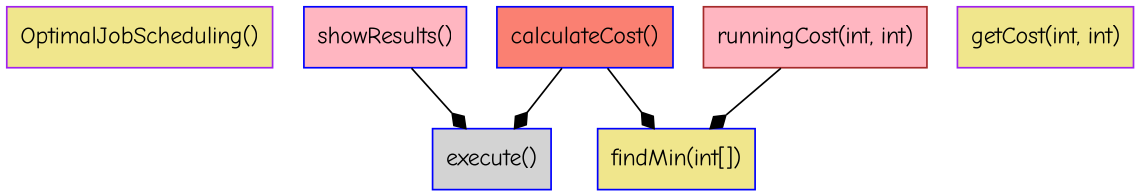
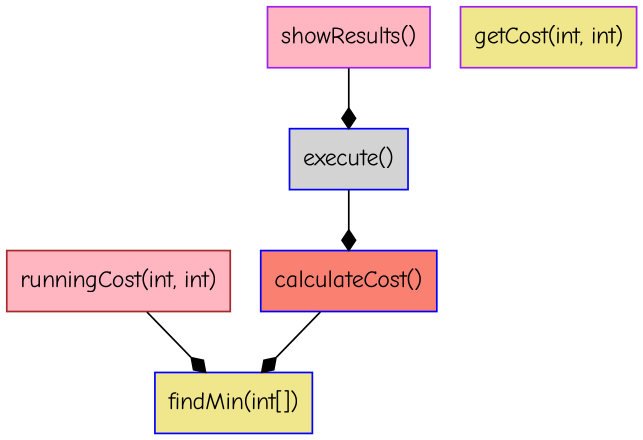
node "OptimalJobScheduling()": removed
node "showResults()": color blue -> purple
edge "calculateCost()" -> "execute()": reversed
